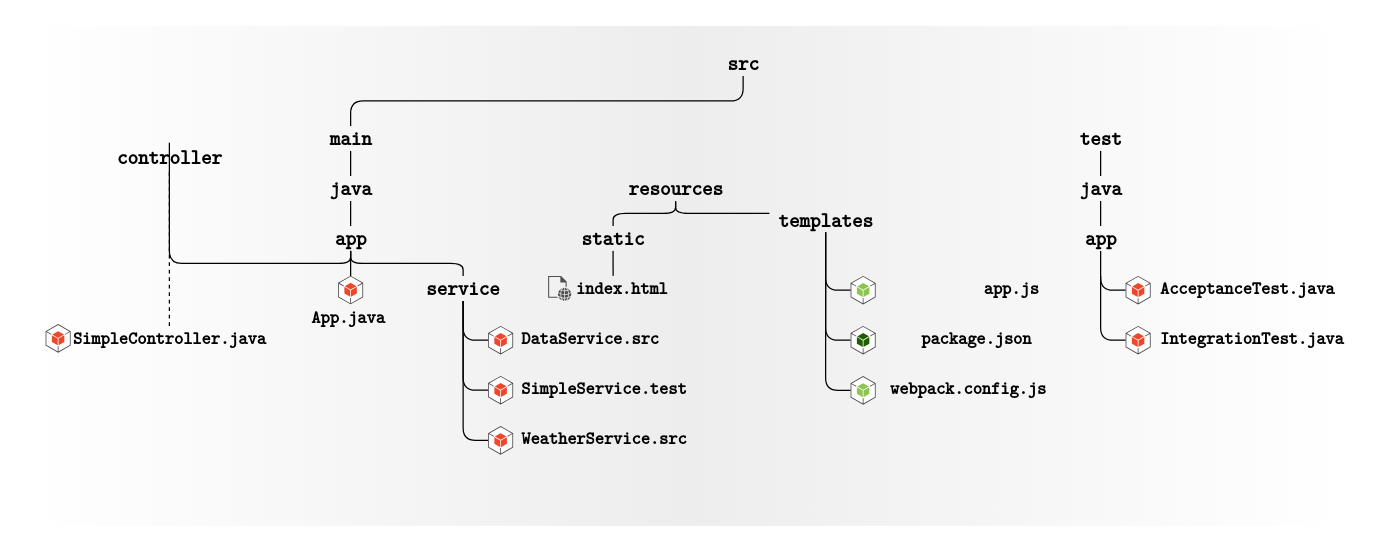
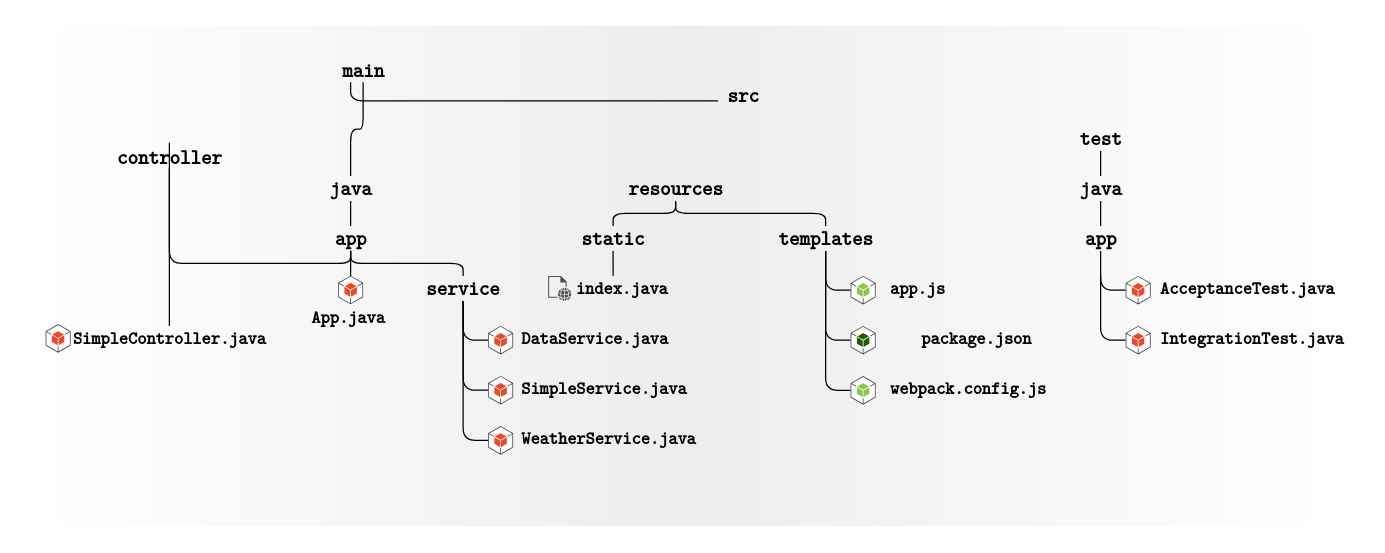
node "src": moved (743, 63) -> (743, 94)
node "main": moved (351, 138) -> (363, 69)
node "templates": moved (826, 219) -> (826, 238)
node "index.html": label "index.html" -> "index.java"
node "app.js": moved (1019, 288) -> (926, 288)
edge "controller" -- "SimpleController.java": style dashed -> solid
node "DataService.src": label "DataService.src" -> "DataService.java"
node "SimpleService.test": label "SimpleService.test" -> "SimpleService.java"
node "WeatherService.src": label "WeatherService.src" -> "WeatherService.java"
